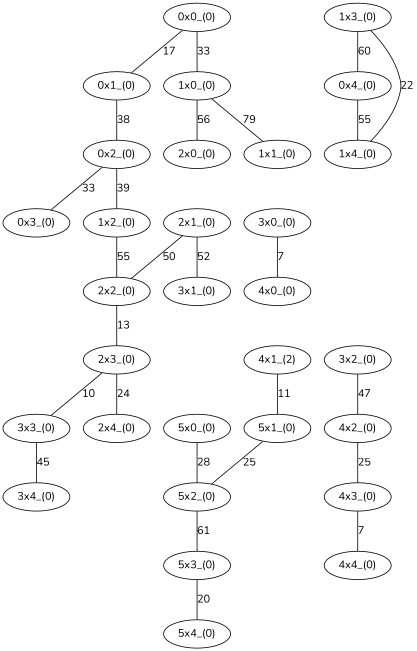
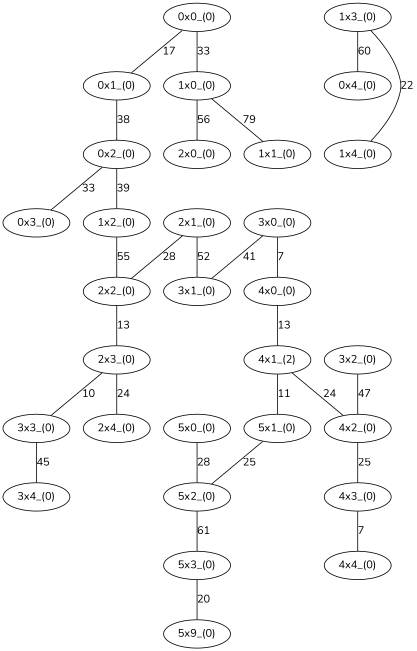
edge "0x4_(0)" -- "1x4_(0)": removed, label "55"
edge "2x1_(0)" -- "2x2_(0)": label "50" -> "28"
edge "3x0_(0)" -- "3x1_(0)": added, label "41"
edge "4x0_(0)" -- "4x1_(2)": added, label "13"
edge "4x1_(2)" -- "4x2_(0)": added, label "24"
node "5x4_(0)": label "5x4_(0)" -> "5x9_(0)"
